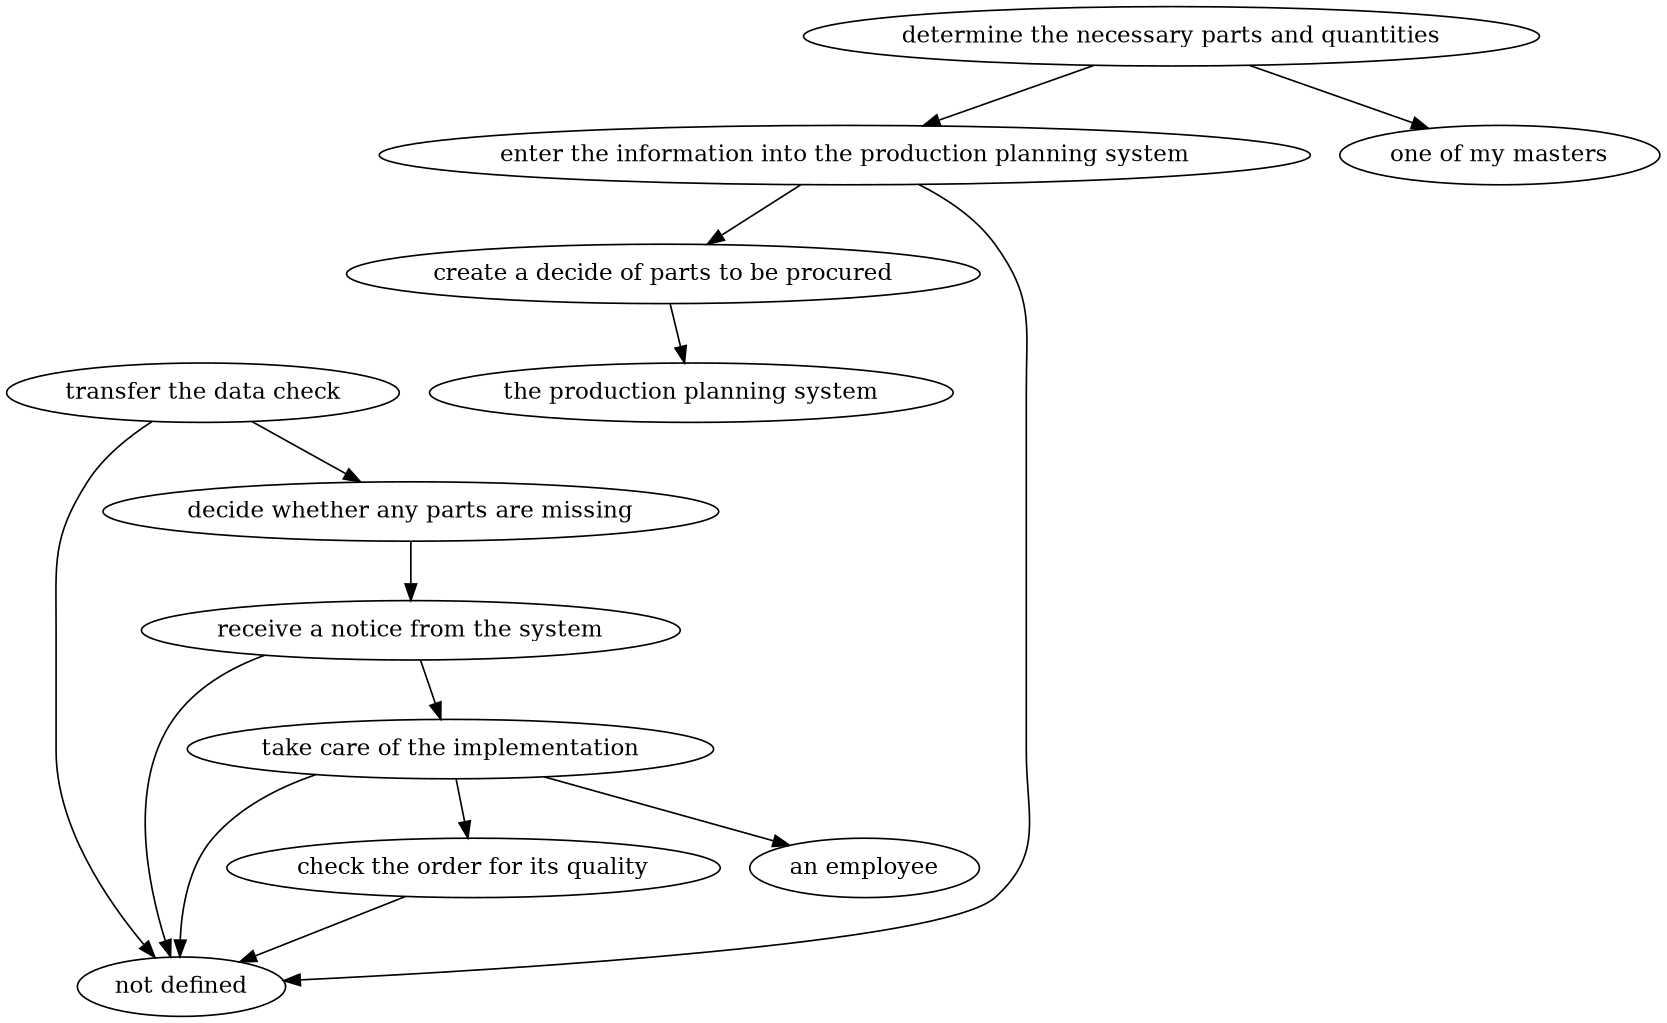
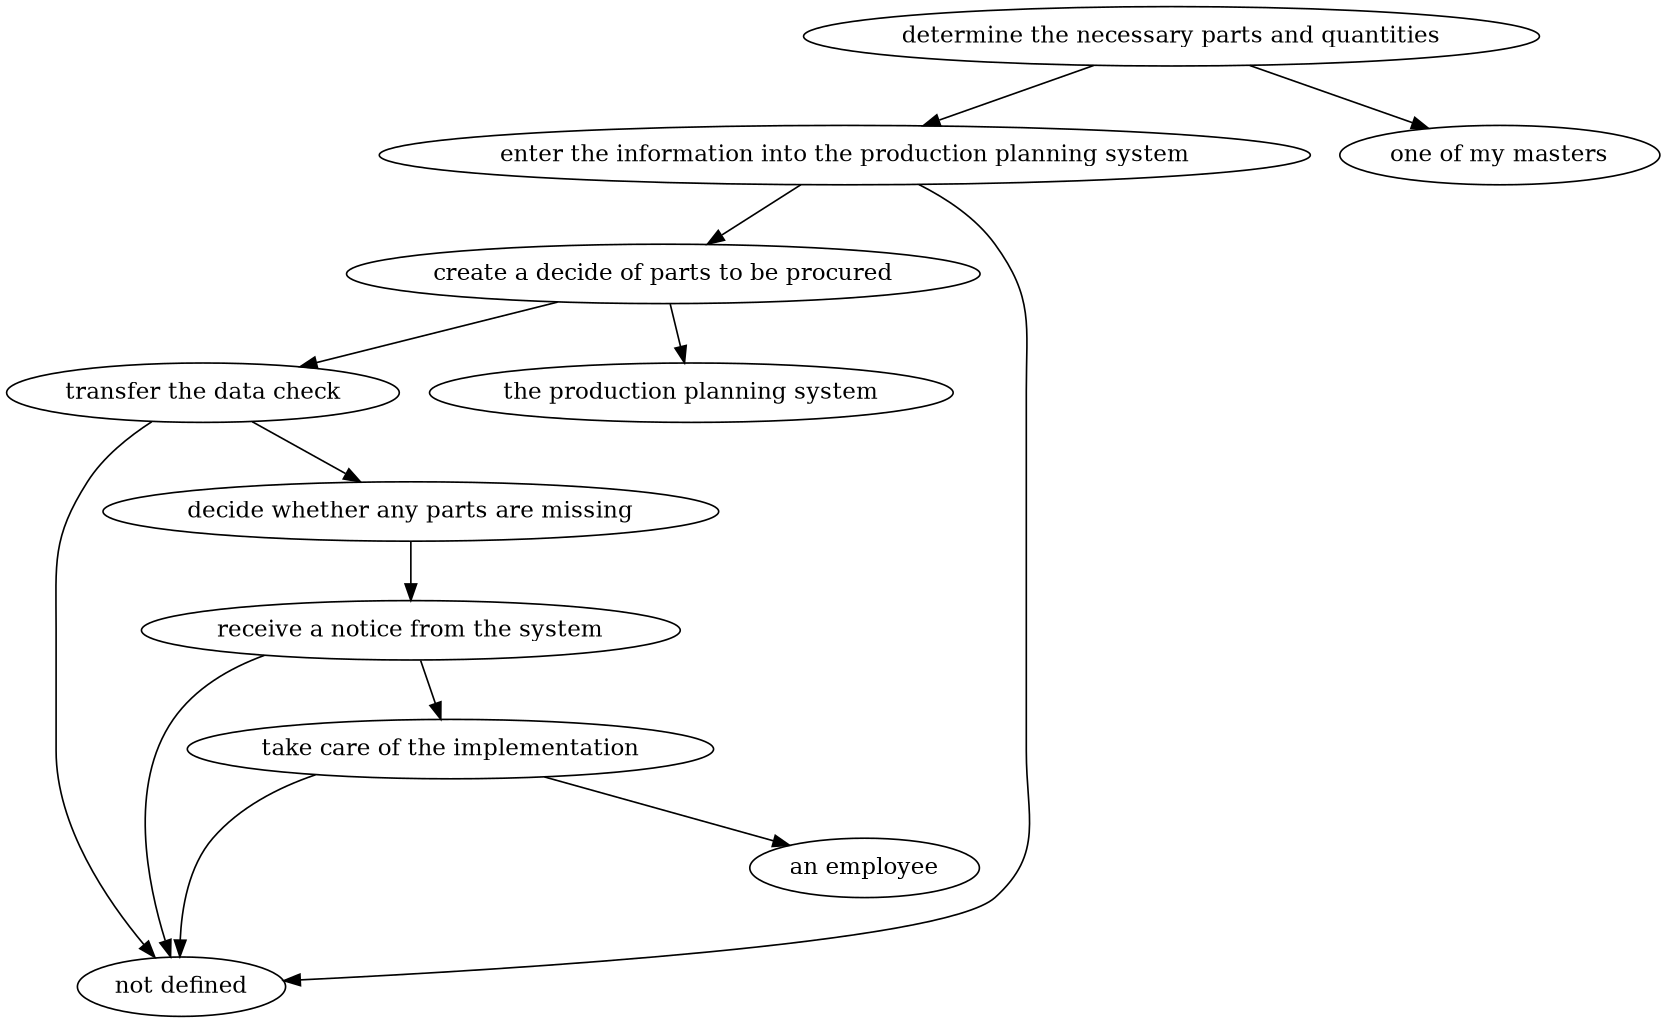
edge "create a decide of parts to be procured" -> "transfer the data check": added
node "check the order for its quality": removed
